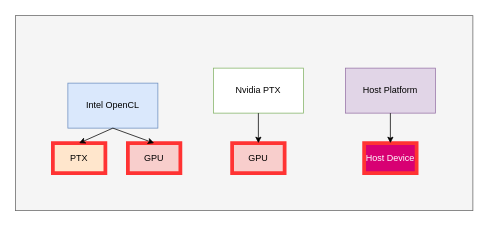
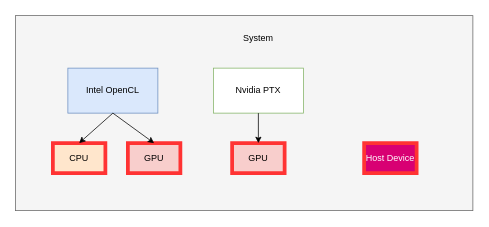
node "System": added
node "Host Platform": removed
node "Intel OpenCL": moved (113, 105) -> (113, 90)
edge "Host Platform" -> "Host Device": removed
node "PTX": label "PTX" -> "CPU"
